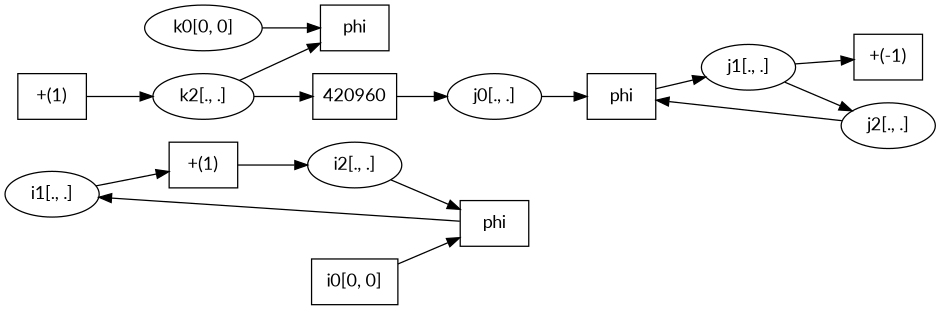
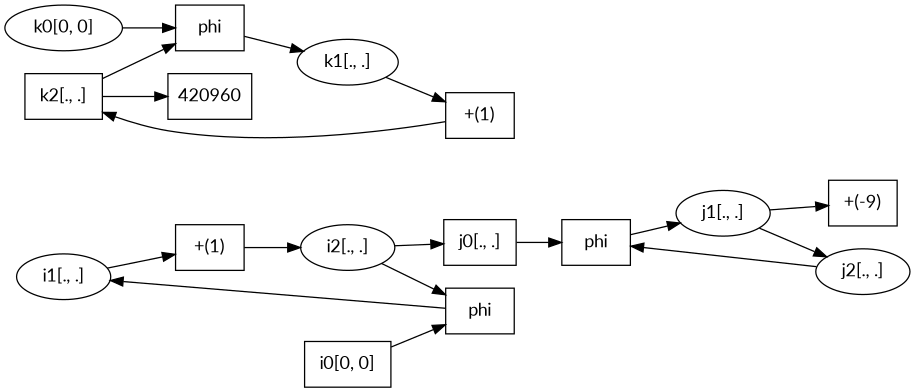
node "+(-1)": label "+(-1)" -> "+(-9)"
node "k1[., .]": added
node "k2[., .]": shape ellipse -> box
edge "420960" -> "j0[., .]": now "i2[., .]" -> "j0[., .]"
node "j0[., .]": shape ellipse -> box
